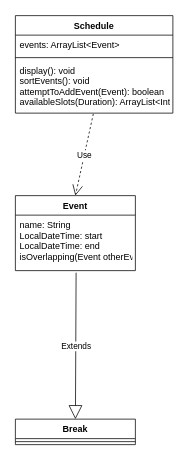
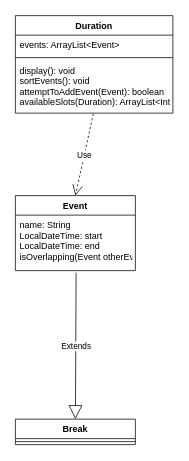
node "Schedule": label "Schedule" -> "Duration"
